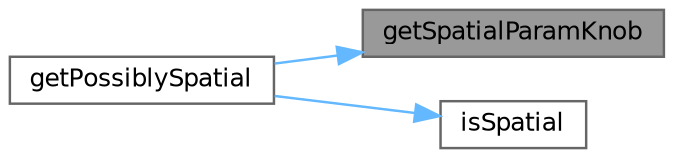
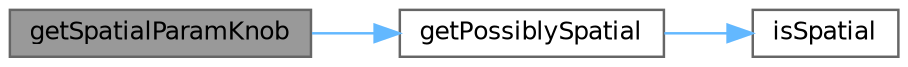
edge "getPossiblySpatial" -> "getSpatialParamKnob": reversed
